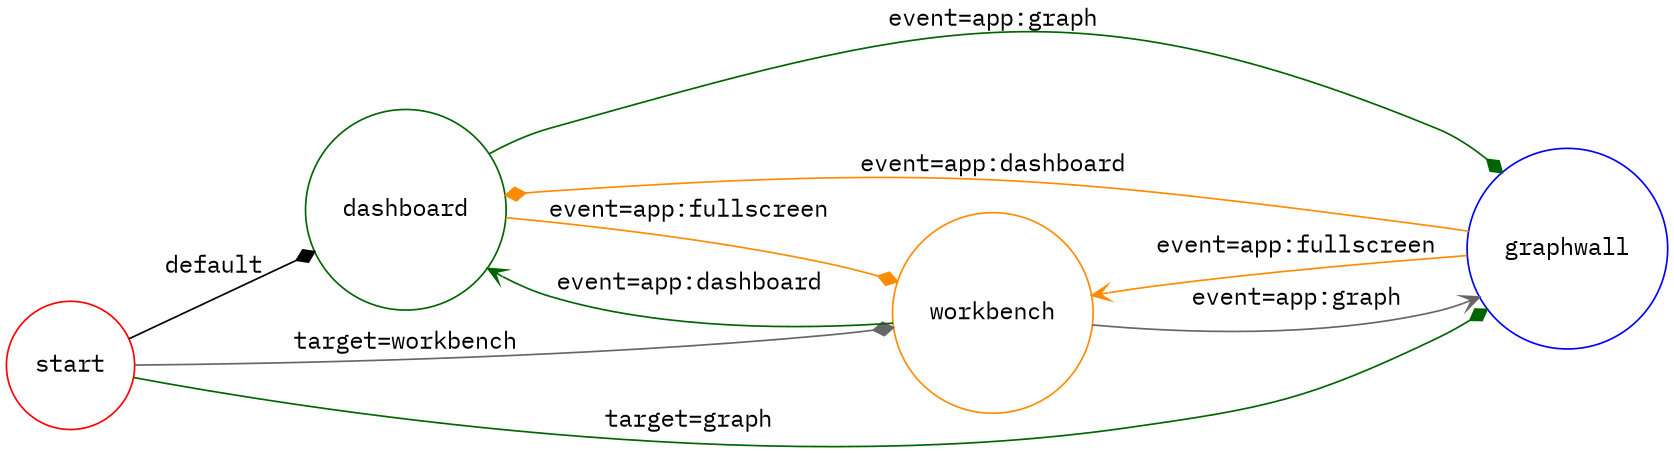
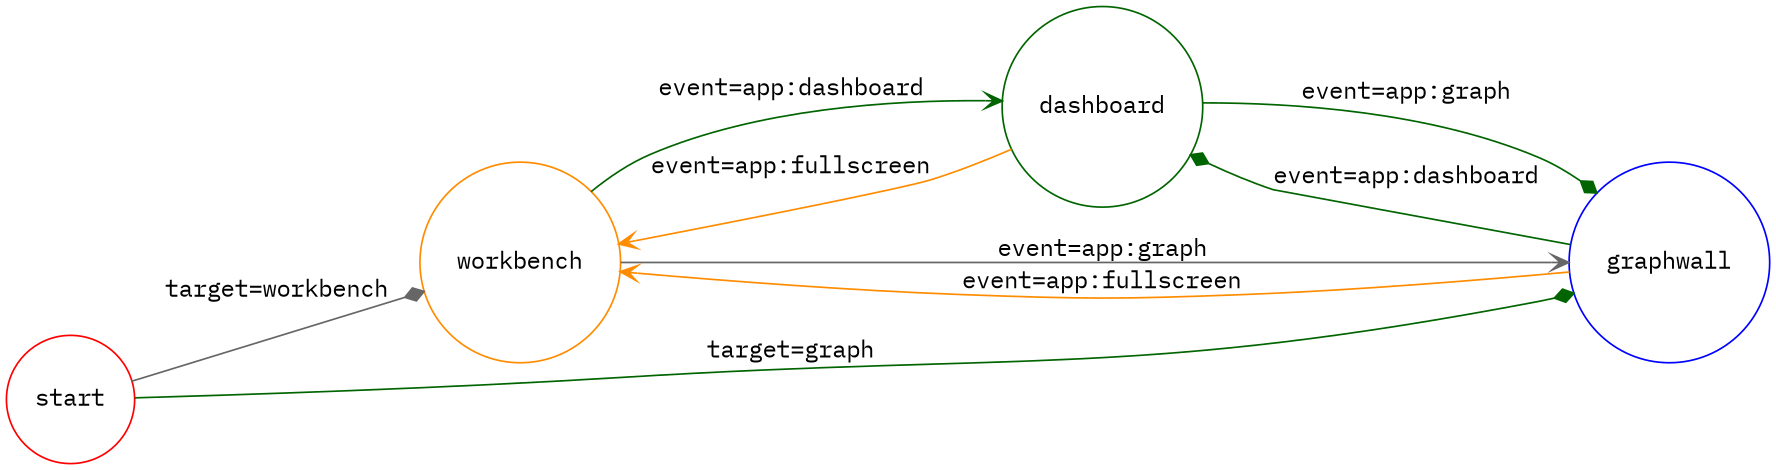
edge "graphwall" -> "dashboard": color darkorange -> darkgreen
edge "dashboard" -> "workbench": arrowhead diamond -> vee
edge "start" -> "dashboard": removed, label "default"
